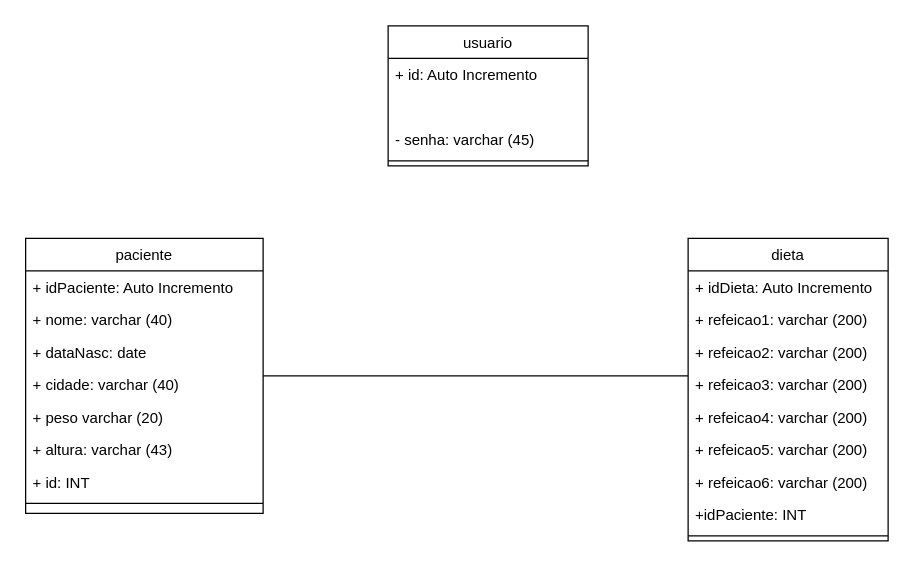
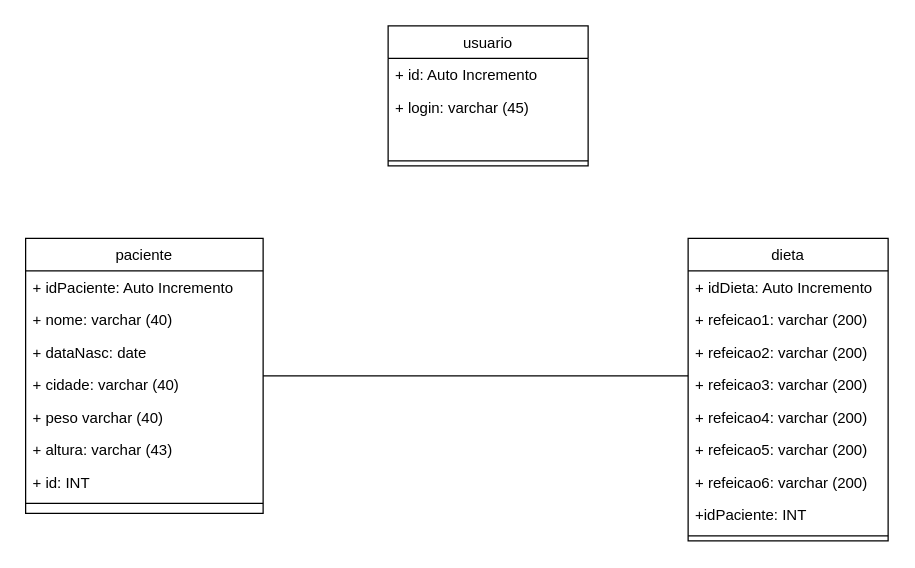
node "+ login: varchar (45)": added
node "- senha: varchar (45)": removed
node "+ peso varchar (20)": label "+ peso varchar (20)" -> "+ peso varchar (40)"
